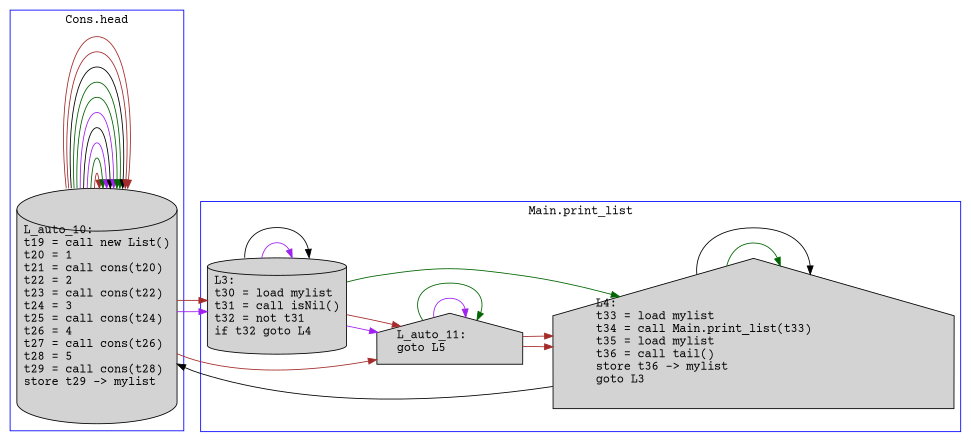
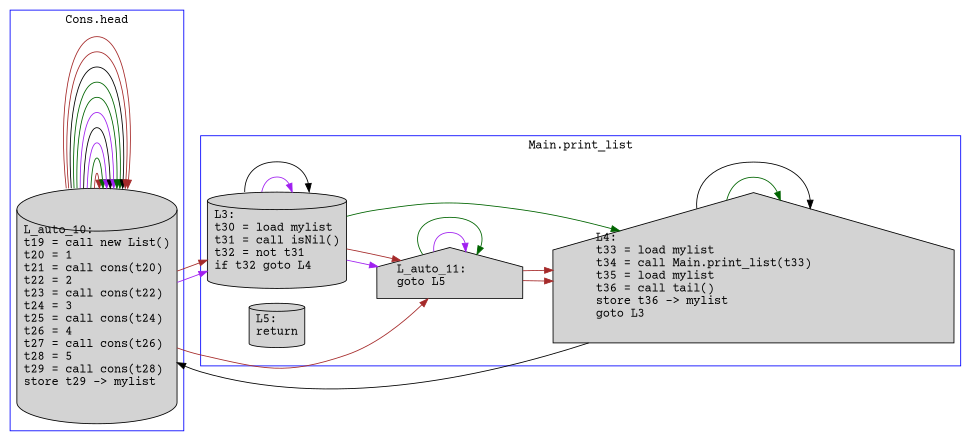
node "L5: return": added
